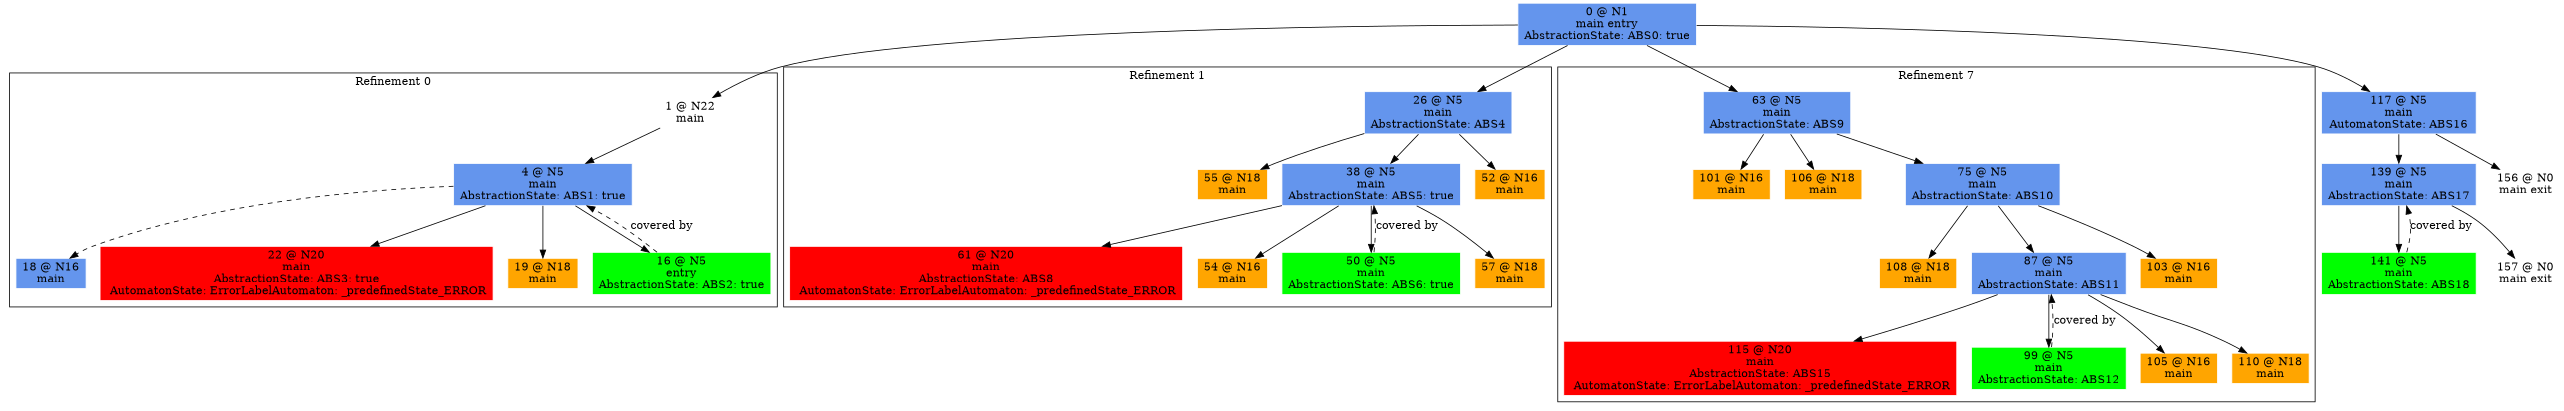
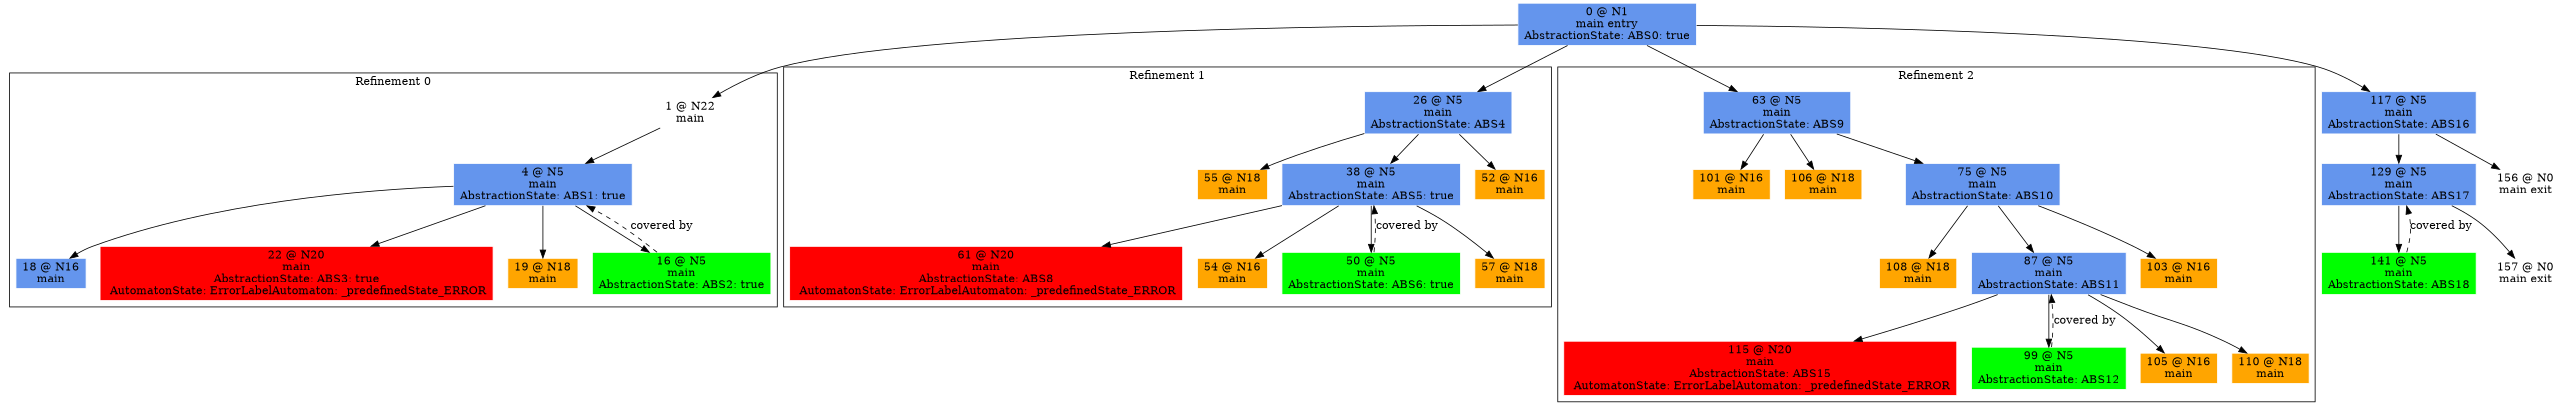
cluster "Refinement 7": label "Refinement 7" -> "Refinement 2"
node "117 @ N5 main AutomatonState: ABS16": label "117 @ N5 main AutomatonState: ABS16" -> "117 @ N5 main AbstractionState: ABS16"
node "139 @ N5 main AbstractionState: ABS17": label "139 @ N5 main AbstractionState: ABS17" -> "129 @ N5 main AbstractionState: ABS17"
edge "4 @ N5 main AbstractionState: ABS1: true" -> "18 @ N16 main": style dashed -> solid
node "16 @ N5 entry AbstractionState: ABS2: true": label "16 @ N5 entry AbstractionState: ABS2: true" -> "16 @ N5 main AbstractionState: ABS2: true"
